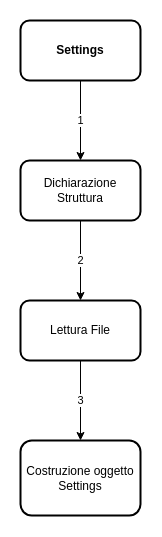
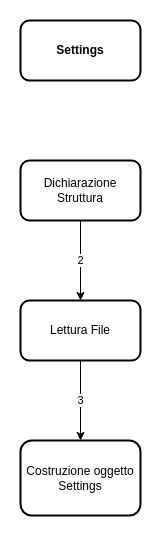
edge "Settings" -> "Dichiarazione Struttura": removed, label "1"
